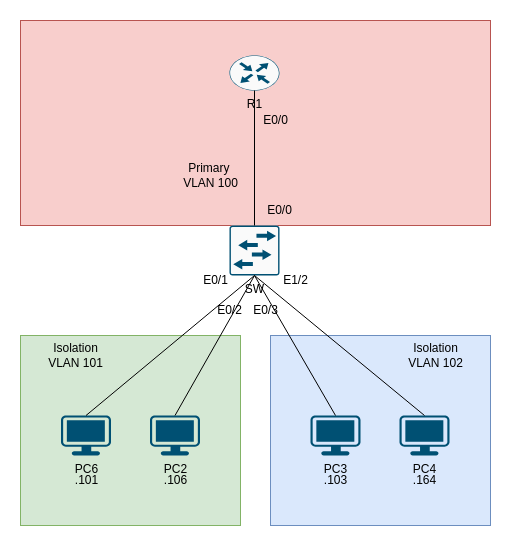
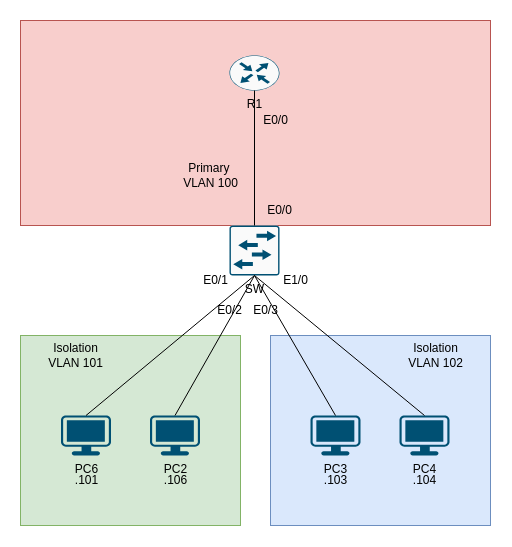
node "E1/2": label "E1/2" -> "E1/0"
node ".164": label ".164" -> ".104"
